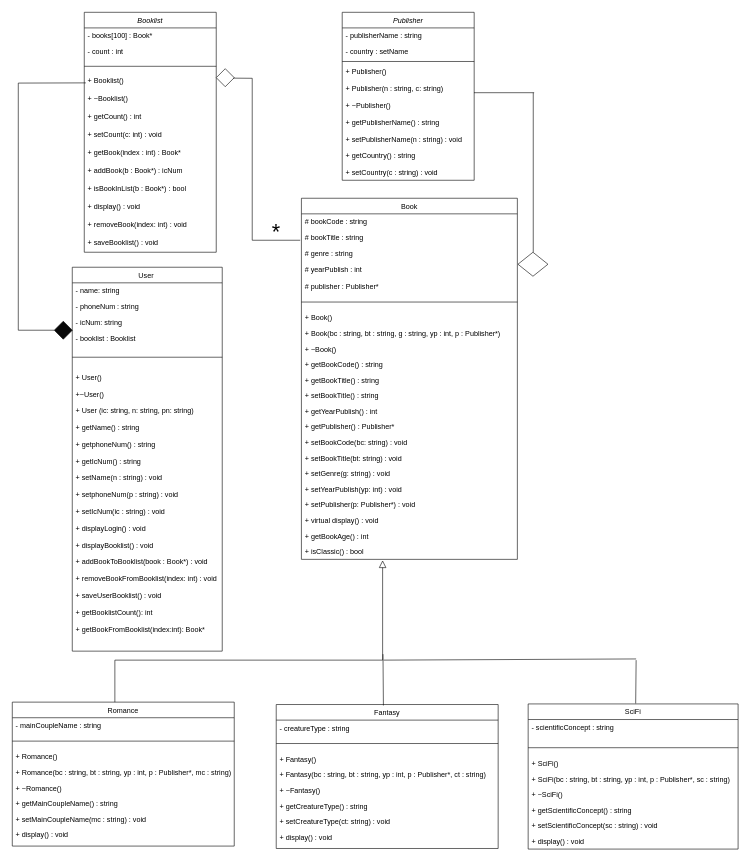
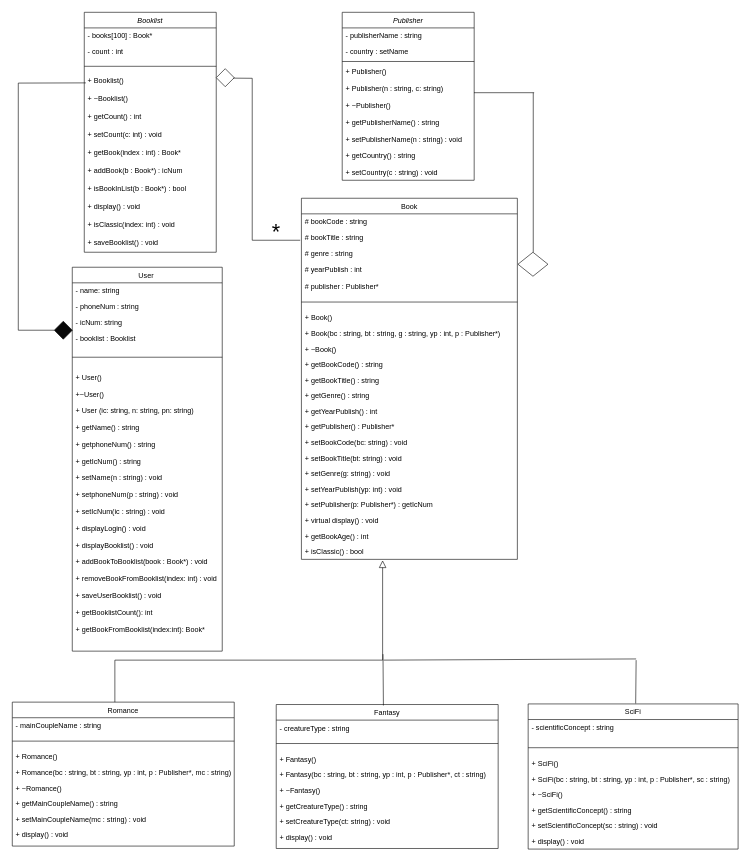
node "+ removeBook(index: int) : void": label "+ removeBook(index: int) : void" -> "+ isClassic(index: int) : void"
node "+ setBookTitle() : string": label "+ setBookTitle() : string" -> "+ getGenre() : string"
node "+ setPublisher(p: Publisher*) : void": label "+ setPublisher(p: Publisher*) : void" -> "+ setPublisher(p: Publisher*) : getIcNum"
